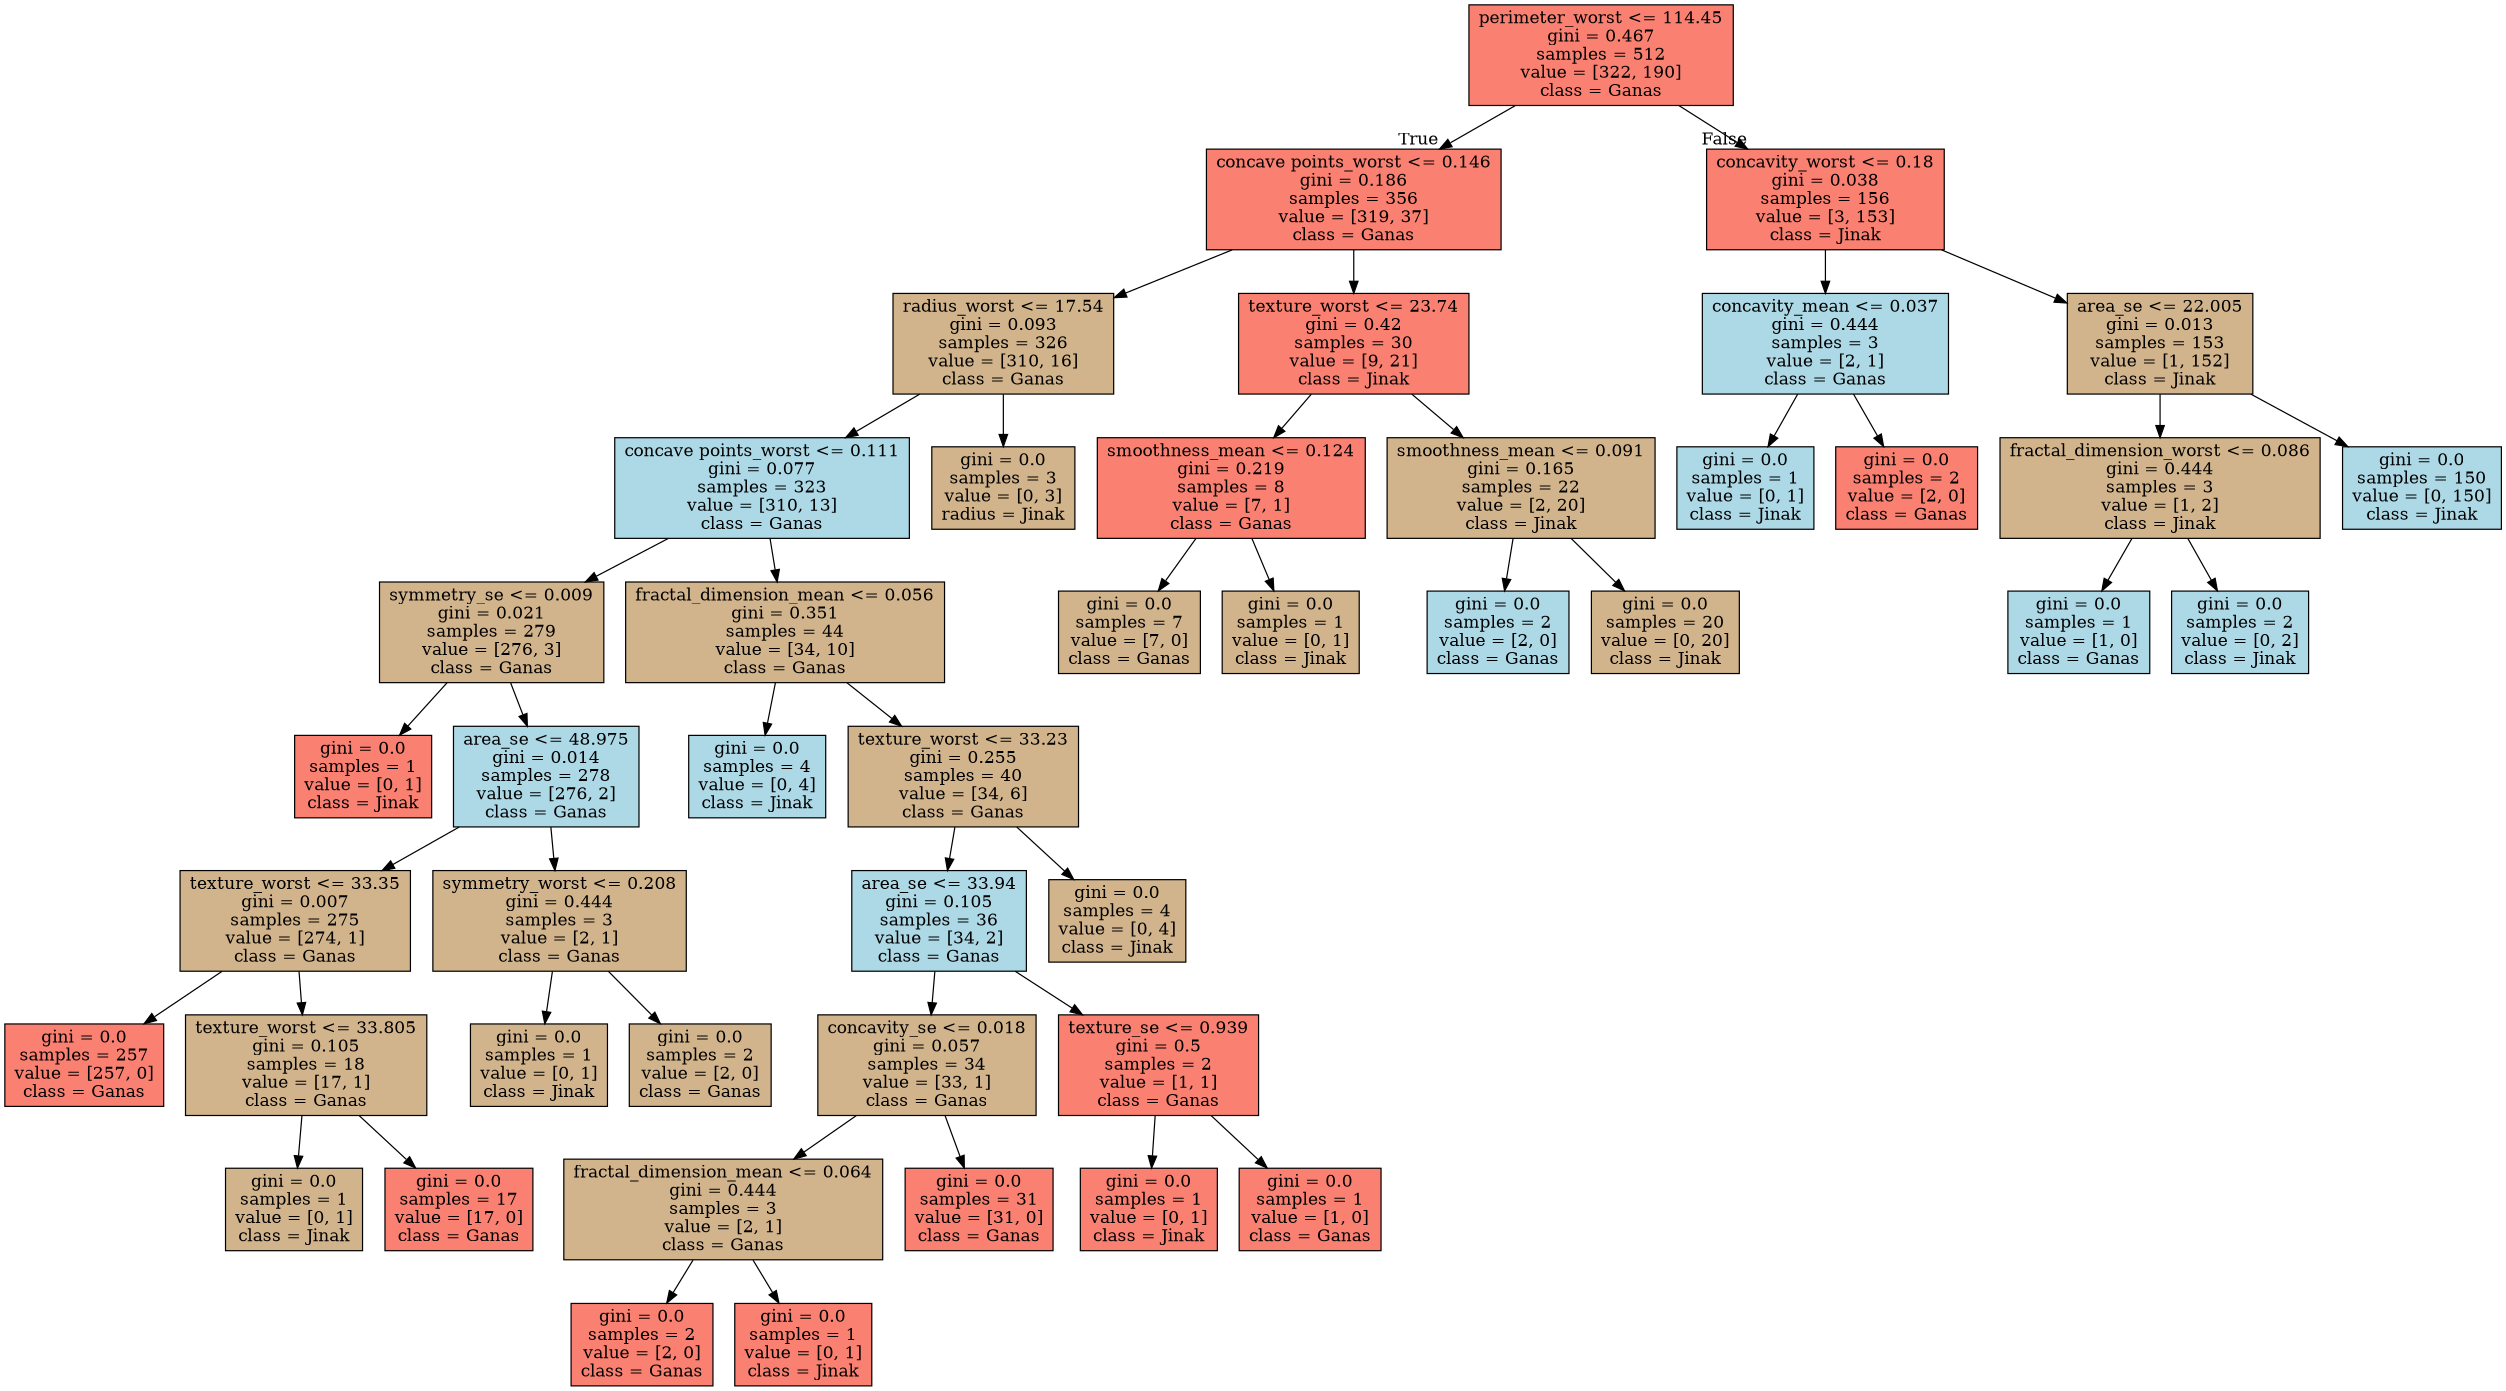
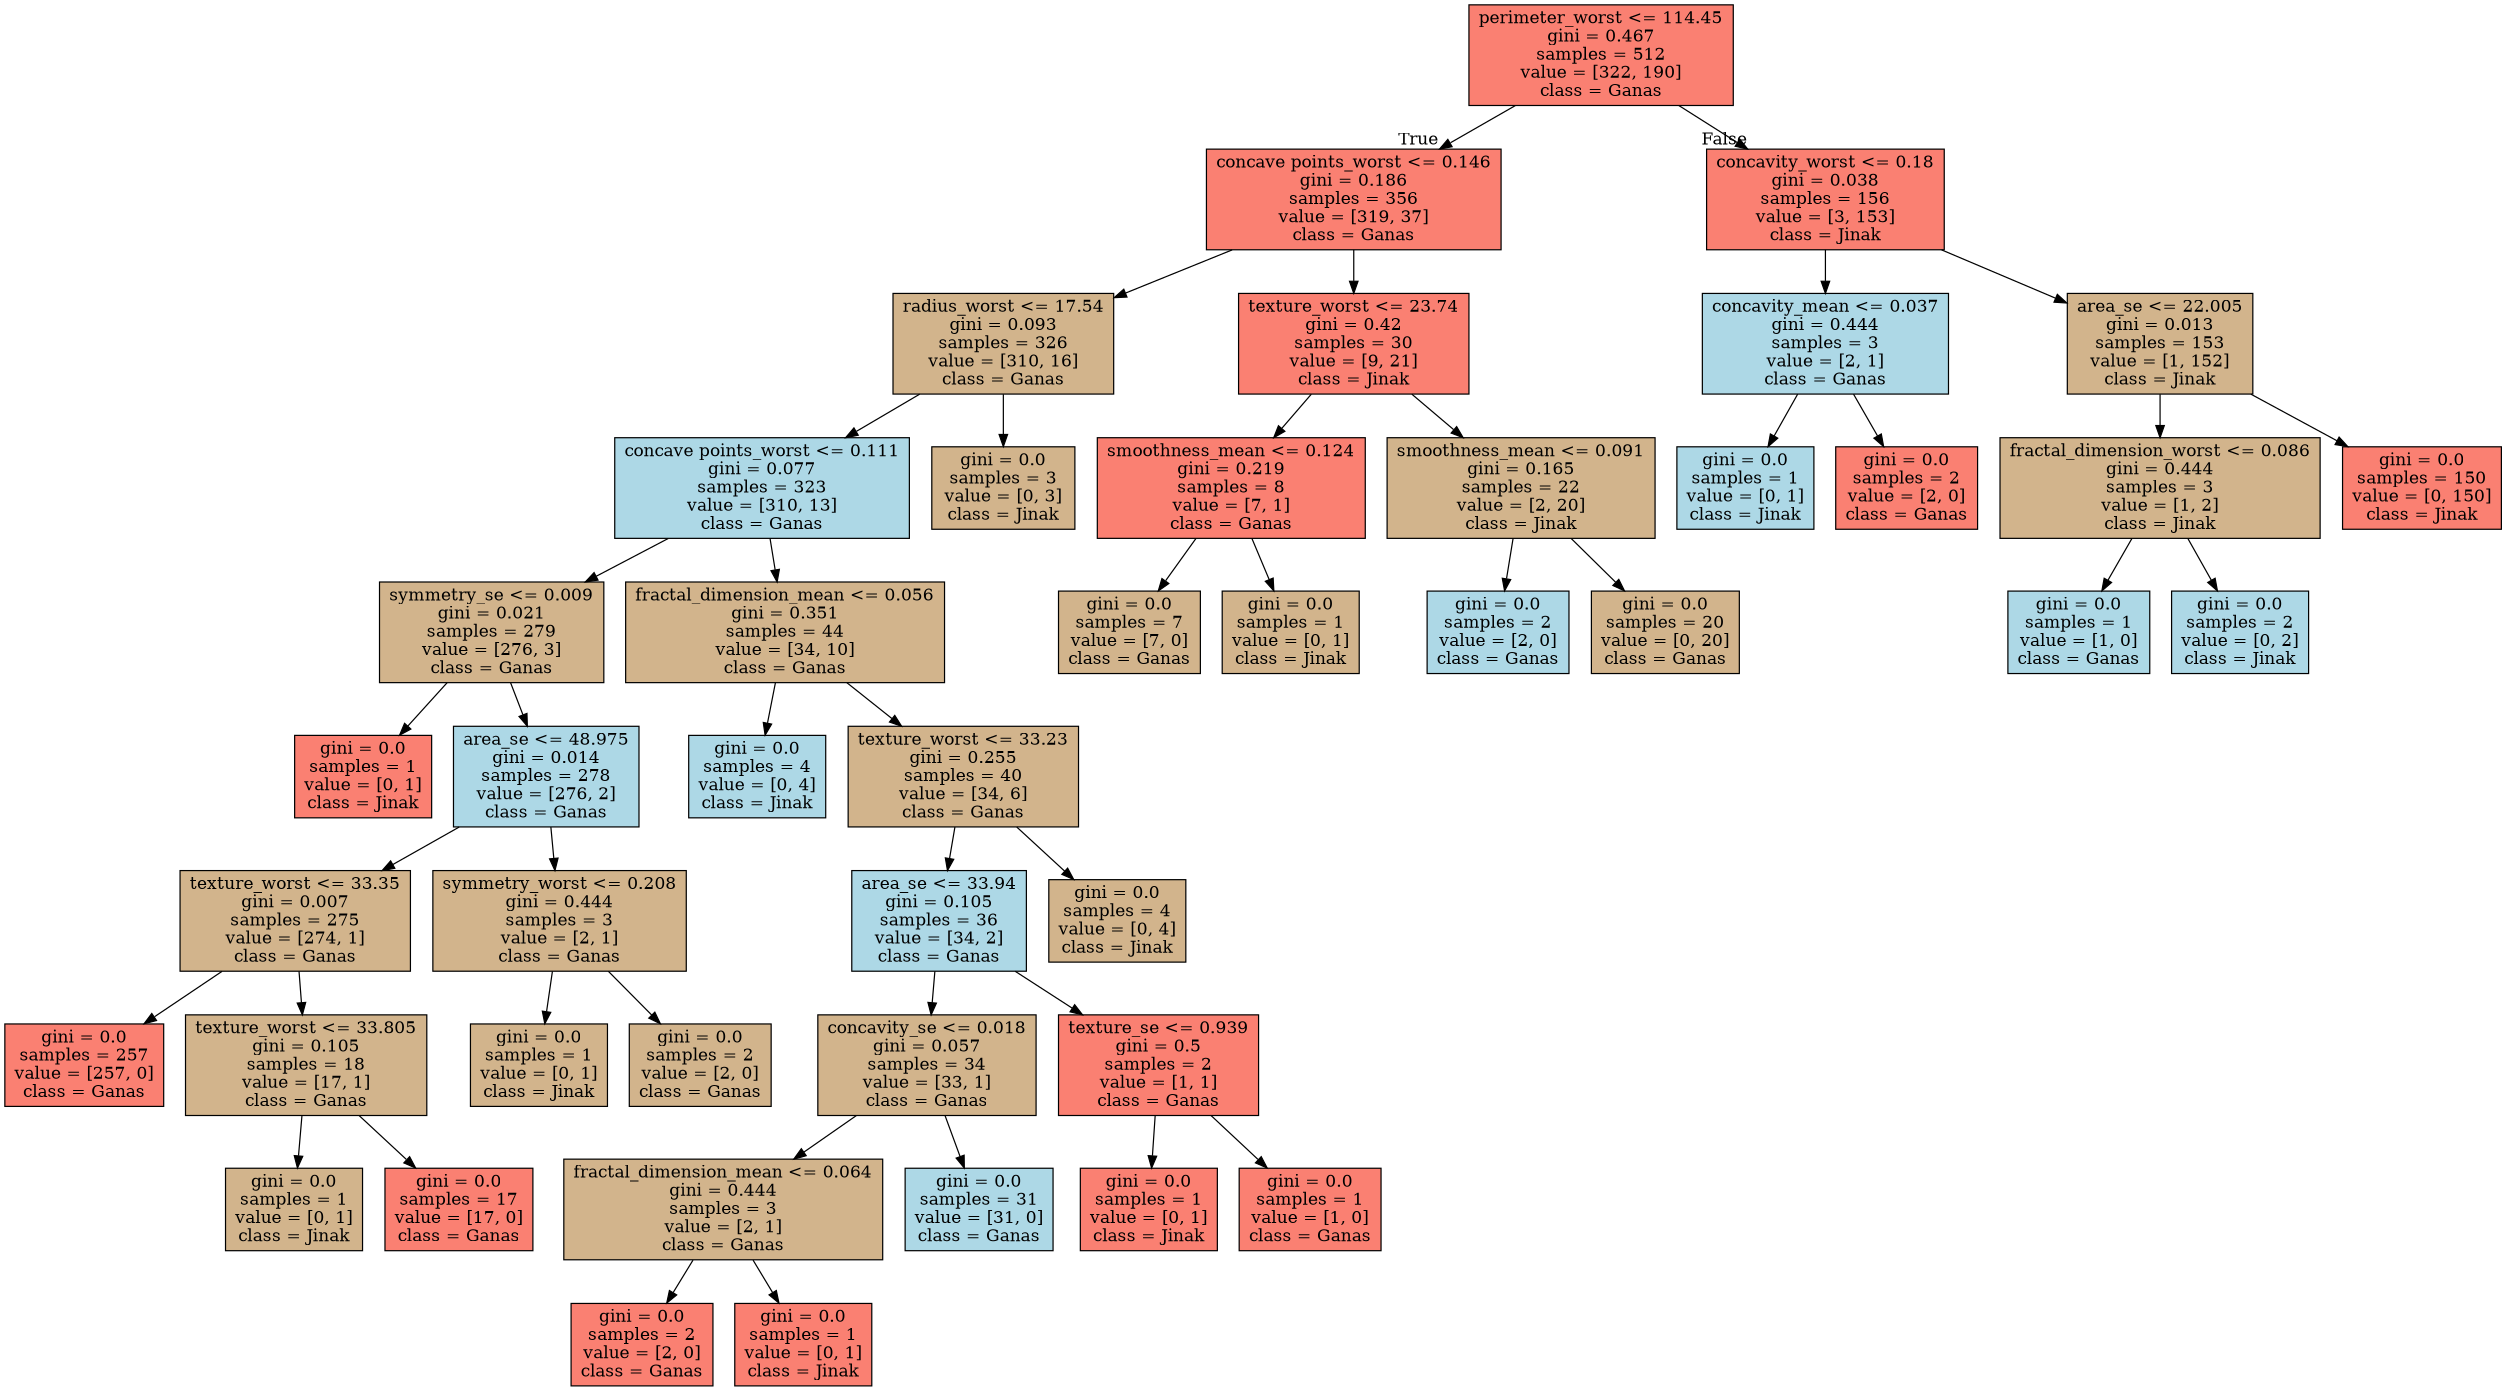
node "gini = 0.0 samples = 3 value = [0, 3] radius = Jinak": label "gini = 0.0 samples = 3 value = [0, 3] radius = Jinak" -> "gini = 0.0 samples = 3 value = [0, 3] class = Jinak"
node "gini = 0.0 samples = 150 value = [0, 150] class = Jinak": fillcolor lightblue -> salmon
node "gini = 0.0 samples = 20 value = [0, 20] class = Jinak": label "gini = 0.0 samples = 20 value = [0, 20] class = Jinak" -> "gini = 0.0 samples = 20 value = [0, 20] class = Ganas"
node "gini = 0.0 samples = 31 value = [31, 0] class = Ganas": fillcolor salmon -> lightblue
